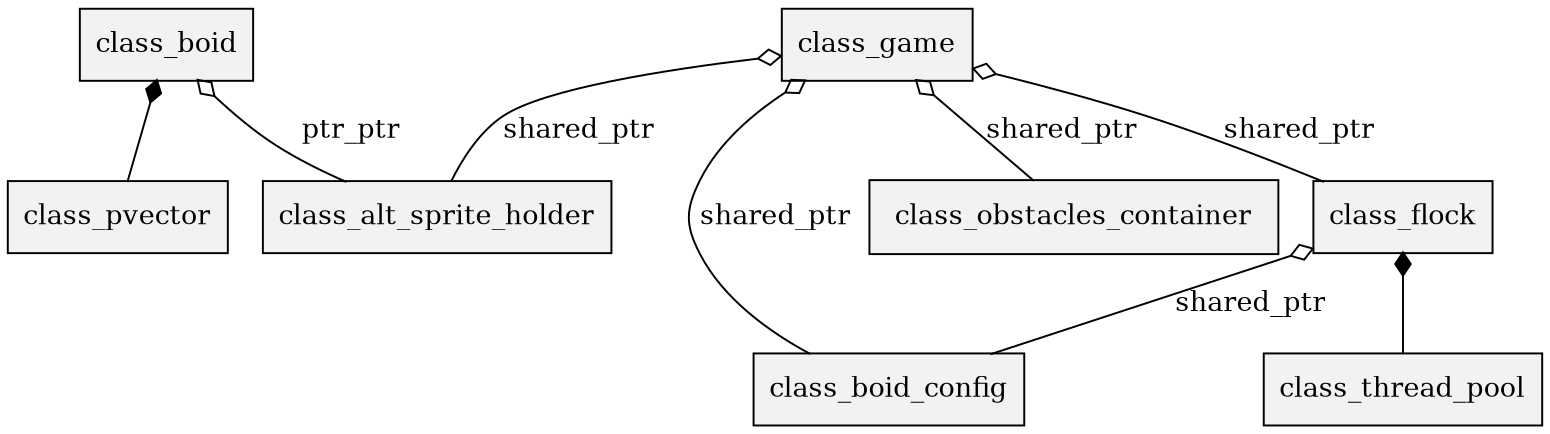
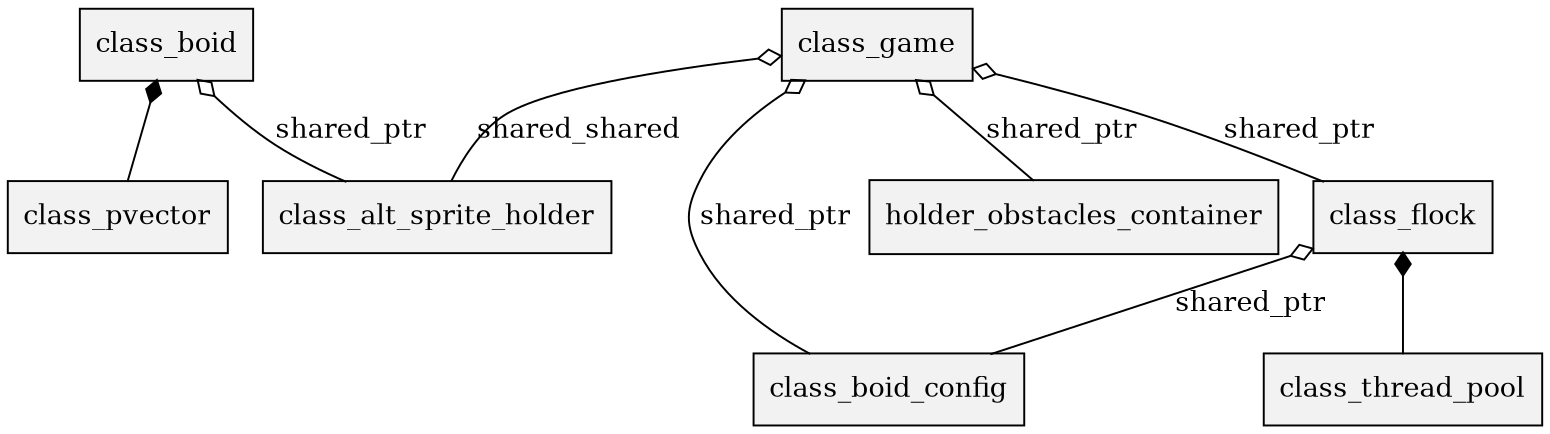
edge "class_alt_sprite_holder" -> "class_boid": label "ptr_ptr" -> "shared_ptr"
edge "class_alt_sprite_holder" -> "class_game": label "shared_ptr" -> "shared_shared"
node "class_obstacles_container": label "class_obstacles_container" -> "holder_obstacles_container"
